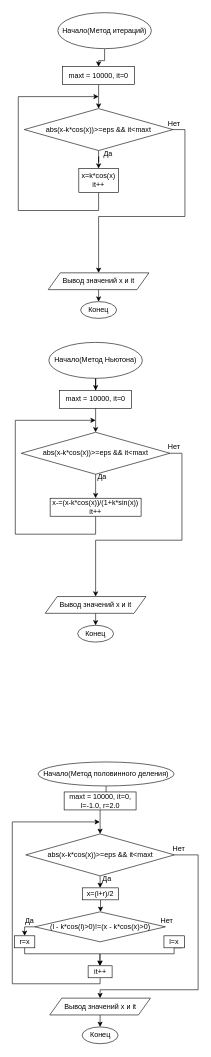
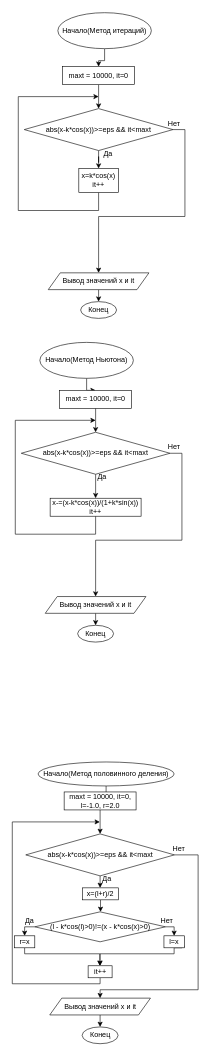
node "Начало(Метод Ньютона)": moved (96, 360) -> (87, 360)
edge "(l - k*cos(l)>0)!=(x - k*cos(x)>0)" -> "l=x": added
